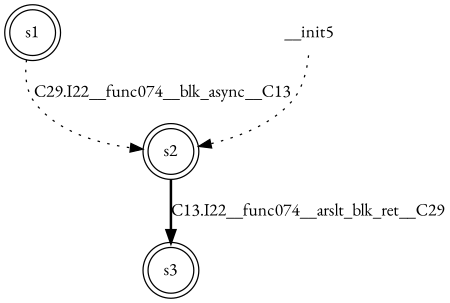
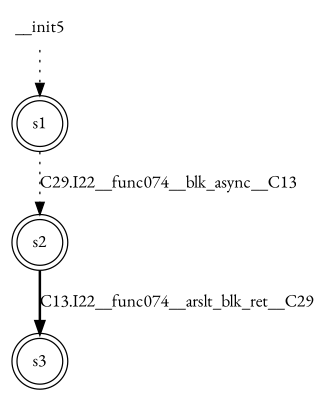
edge "__init5" -> "s2": now "__init5" -> "s1"
